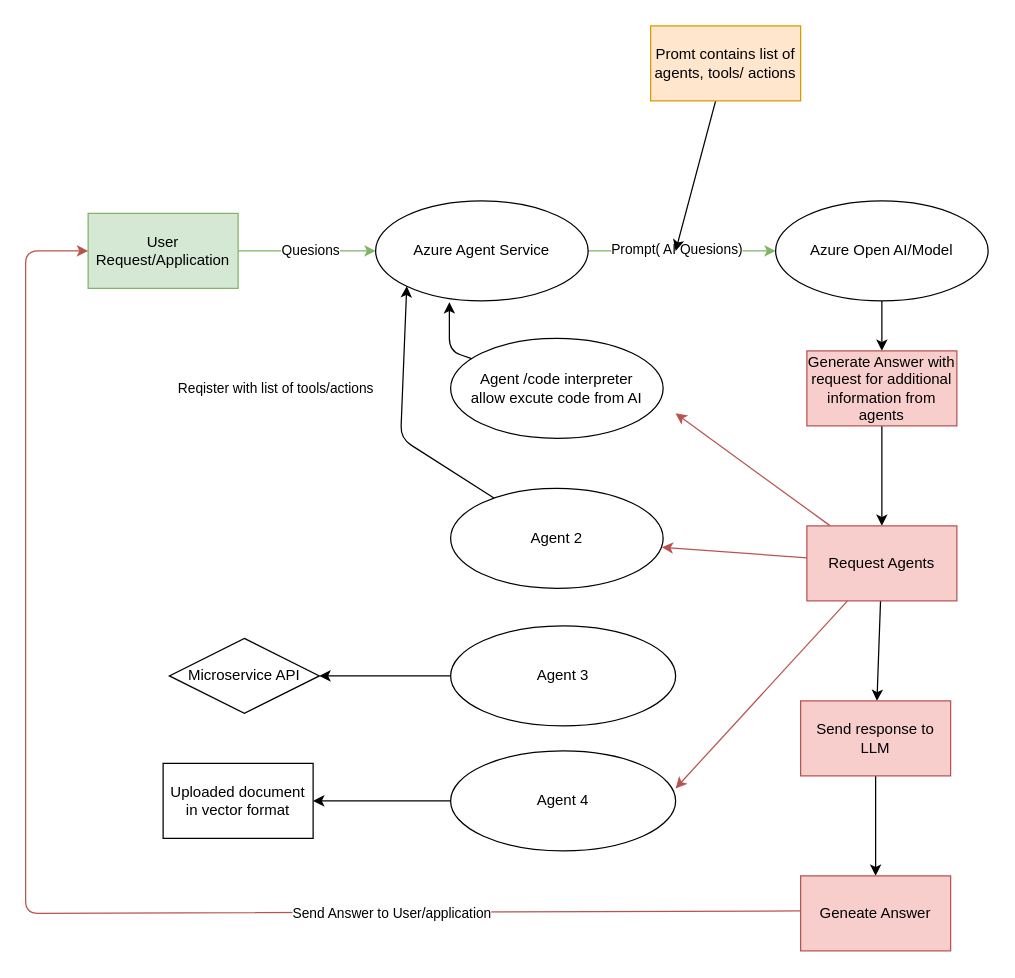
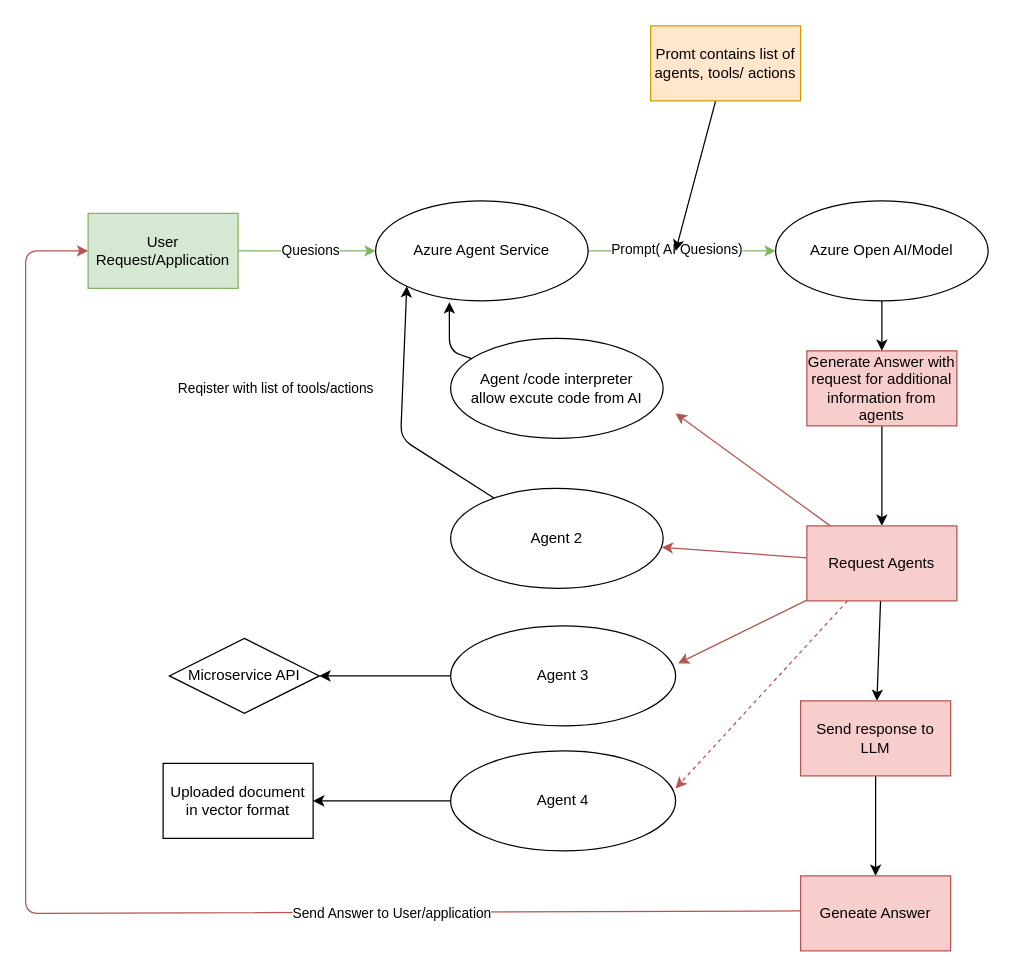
edge "Request Agents" -> "Agent 3": added
edge "Request Agents" -> "Agent 4": style solid -> dashed
